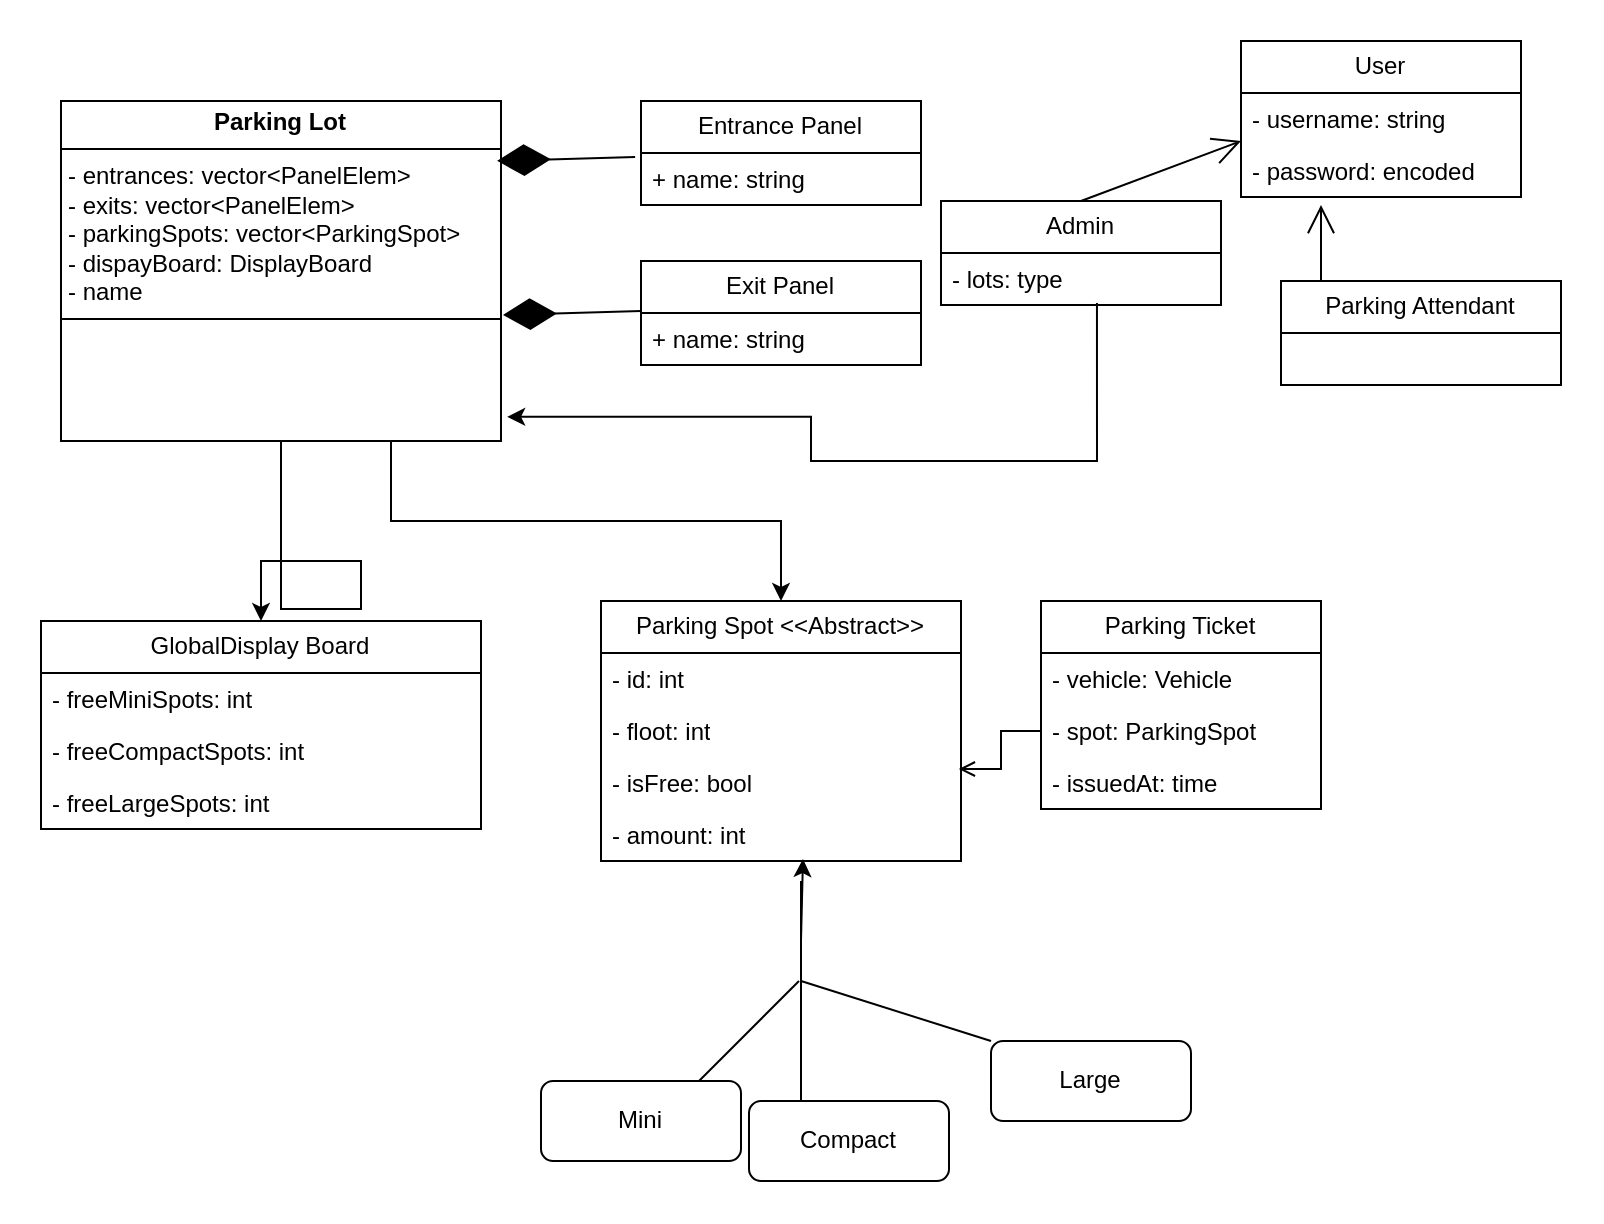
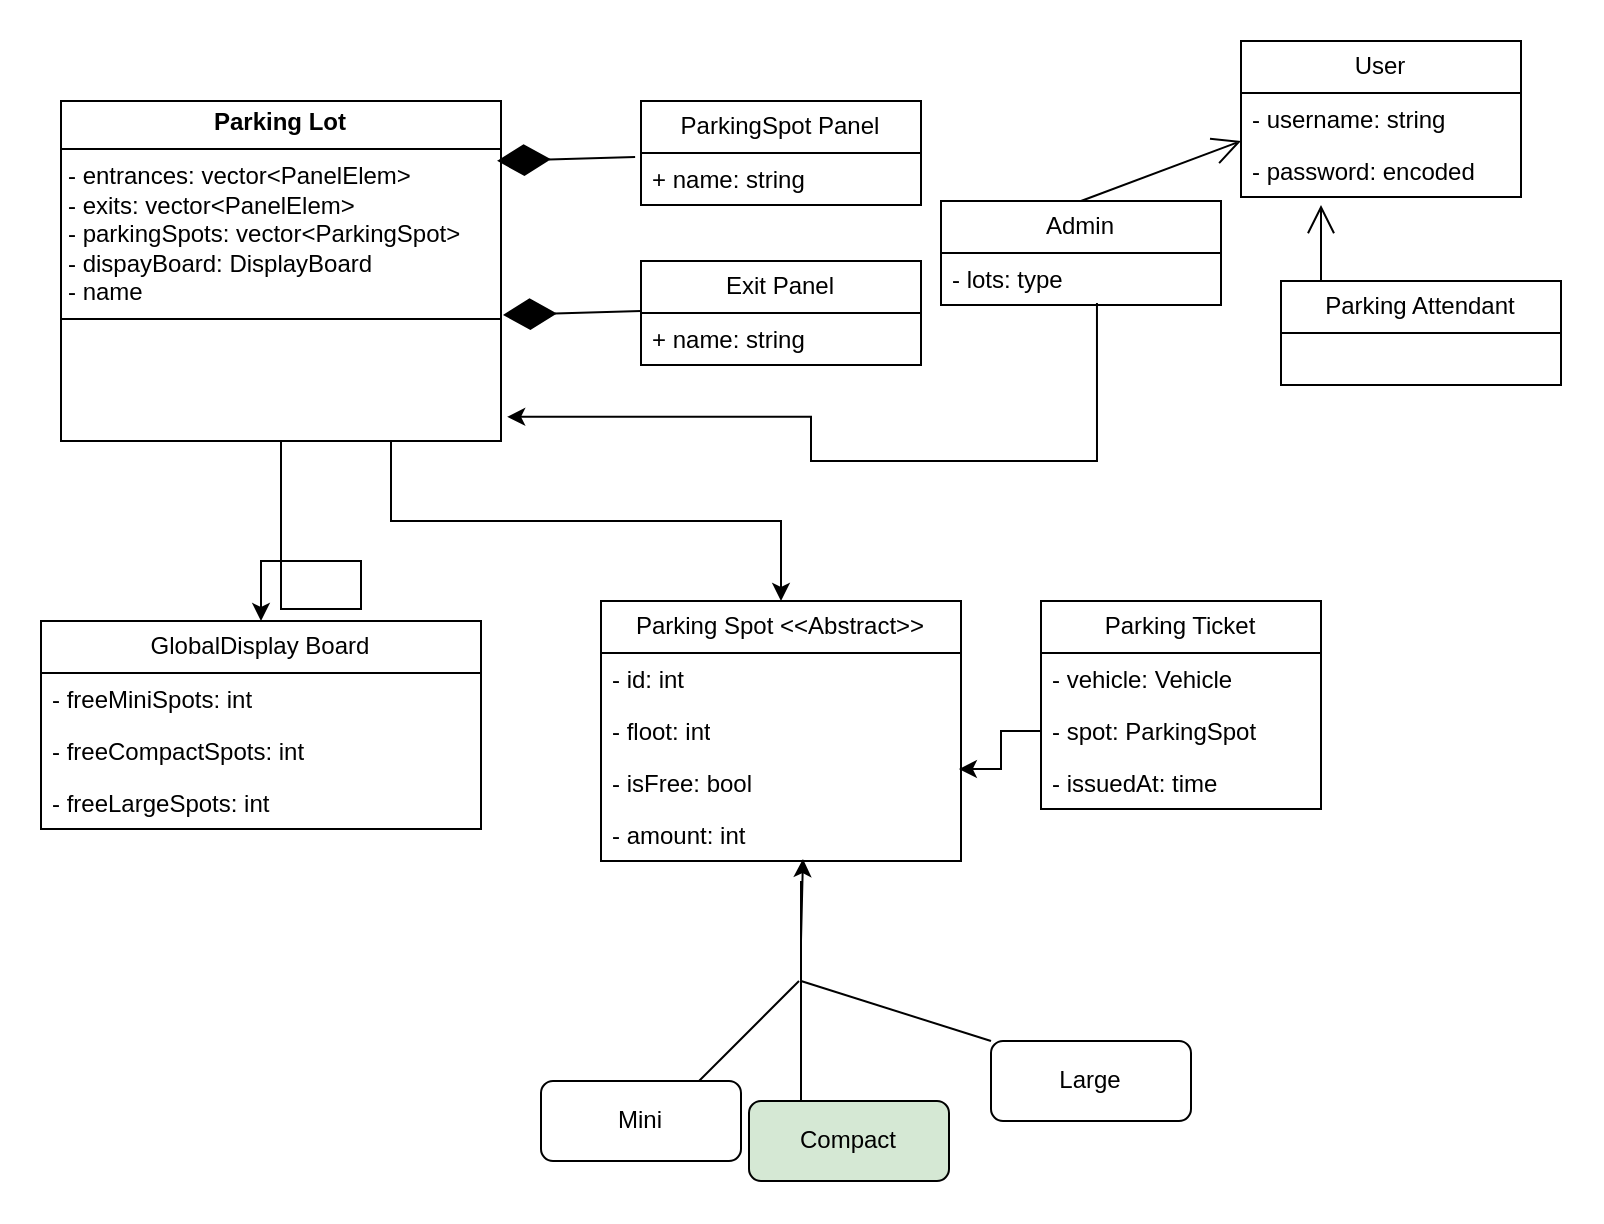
node "Entrance Panel": label "Entrance Panel" -> "ParkingSpot Panel"
edge "- spot: ParkingSpot" -> "- isFree: bool": arrowhead open -> classic
node "Compact": fillcolor #ffffff -> #d5e8d4
